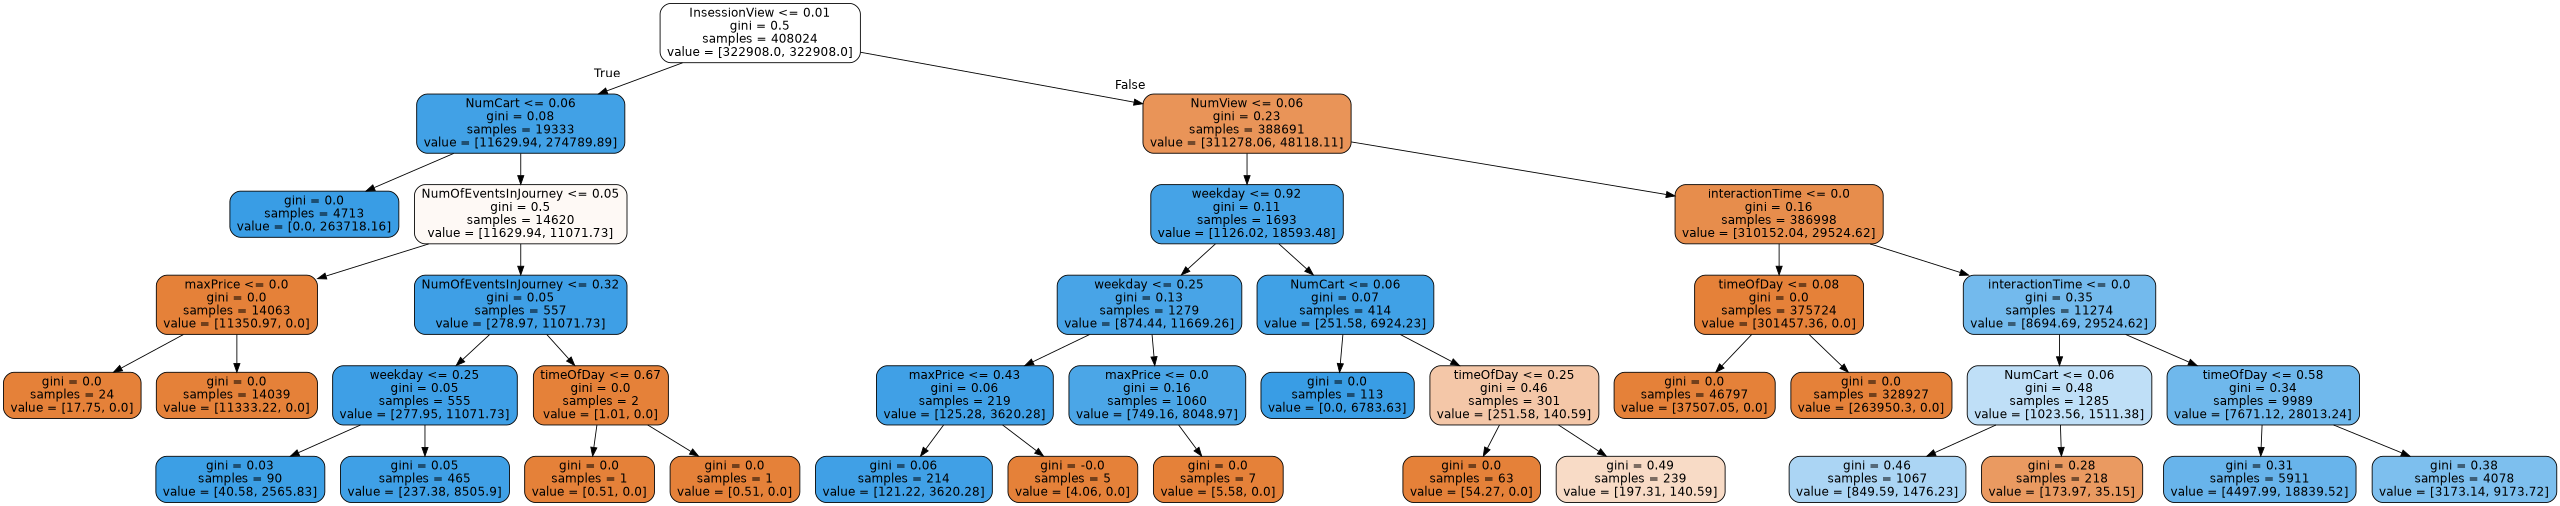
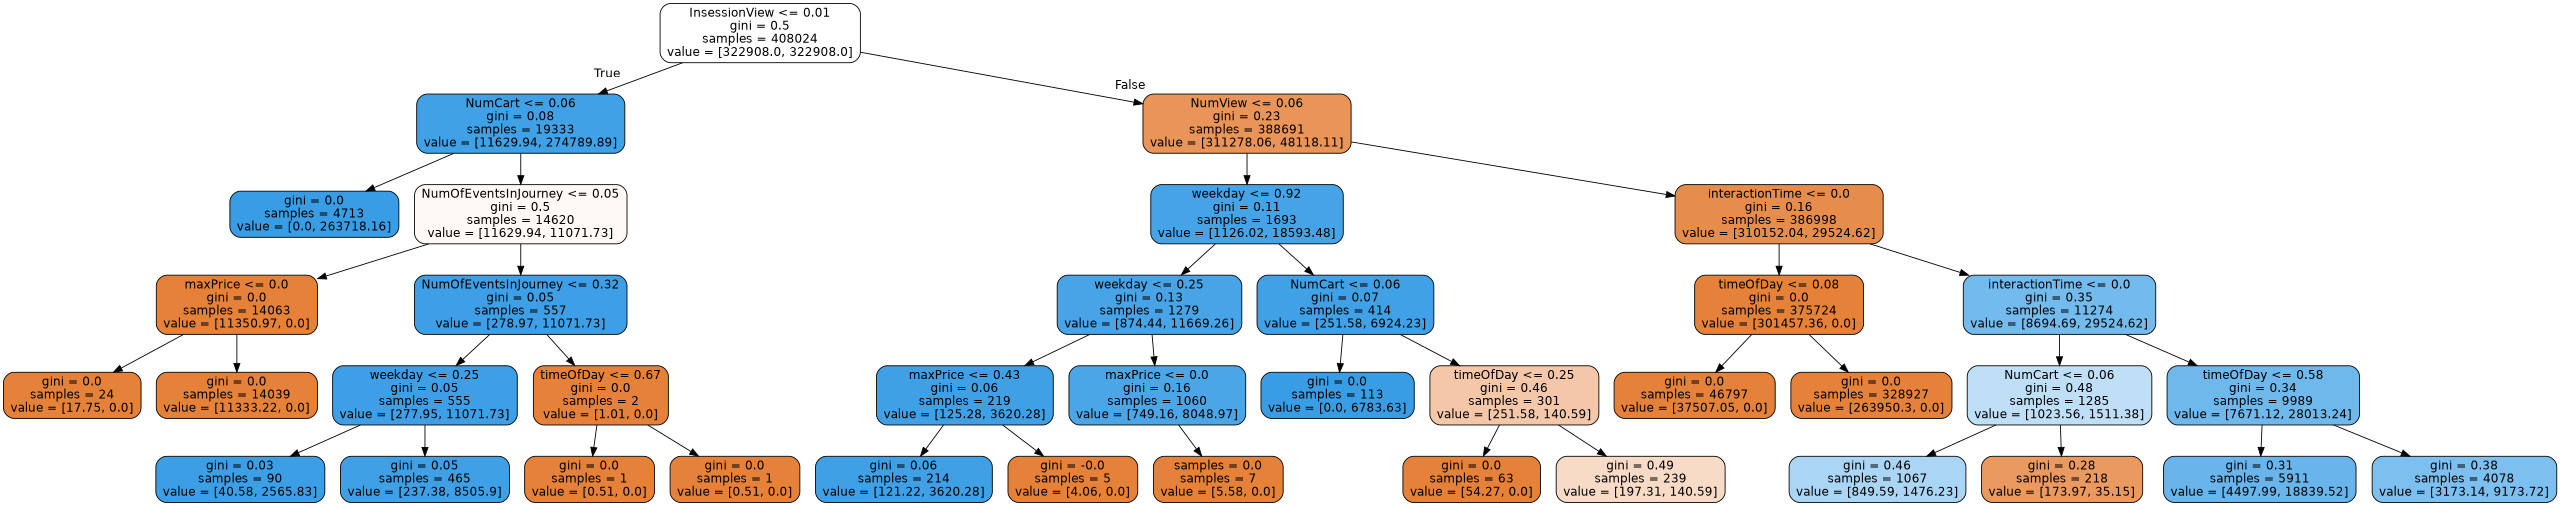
node "gini = 0.0 samples = 7 value = [5.58, 0.0]": label "gini = 0.0 samples = 7 value = [5.58, 0.0]" -> "samples = 0.0 samples = 7 value = [5.58, 0.0]"
